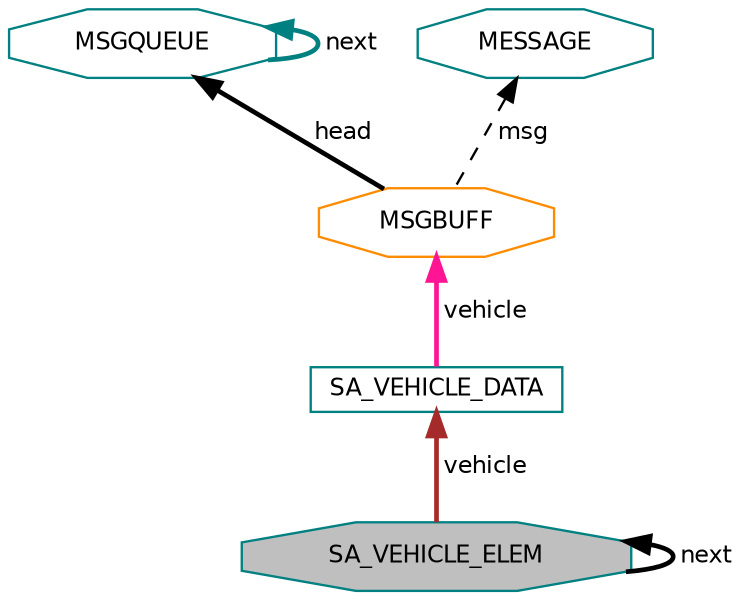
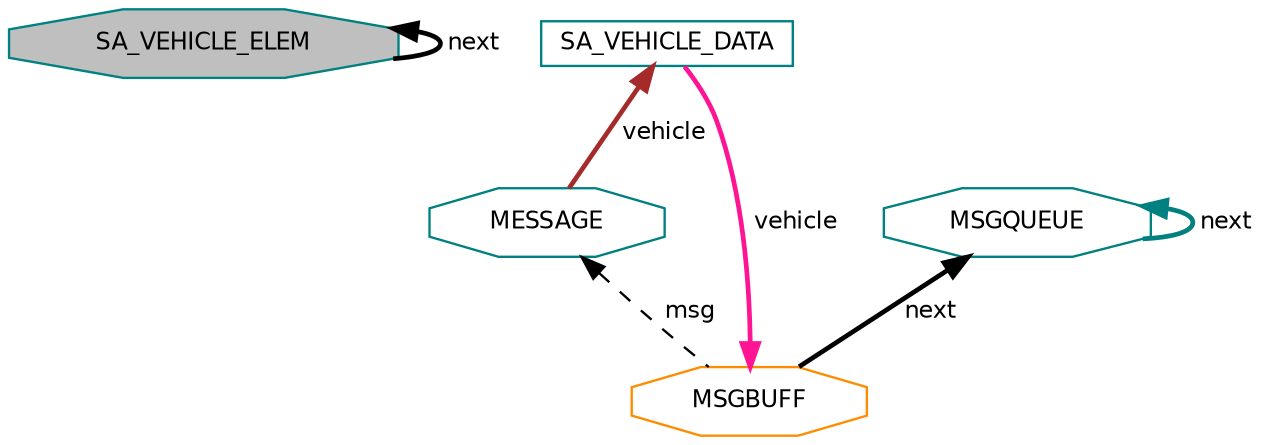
edge "MSGBUFF" -> "MSGQUEUE": label " head" -> " next"
edge "SA_VEHICLE_ELEM" -> "SA_VEHICLE_DATA": now "MESSAGE" -> "SA_VEHICLE_DATA"
